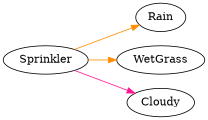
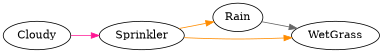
edge "Rain" -> "WetGrass": added
edge "Sprinkler" -> "Cloudy": reversed
